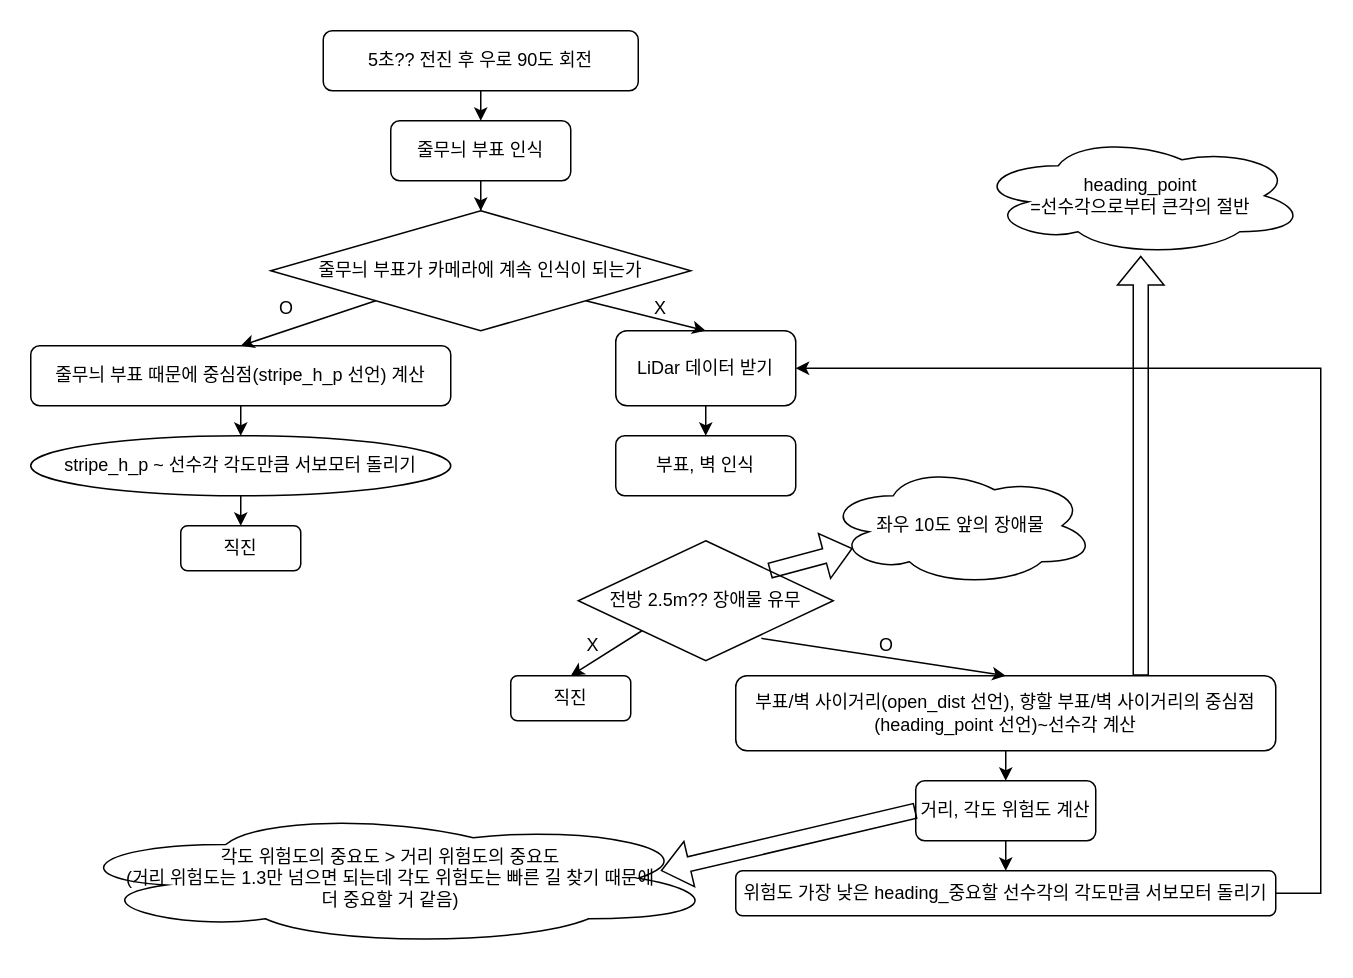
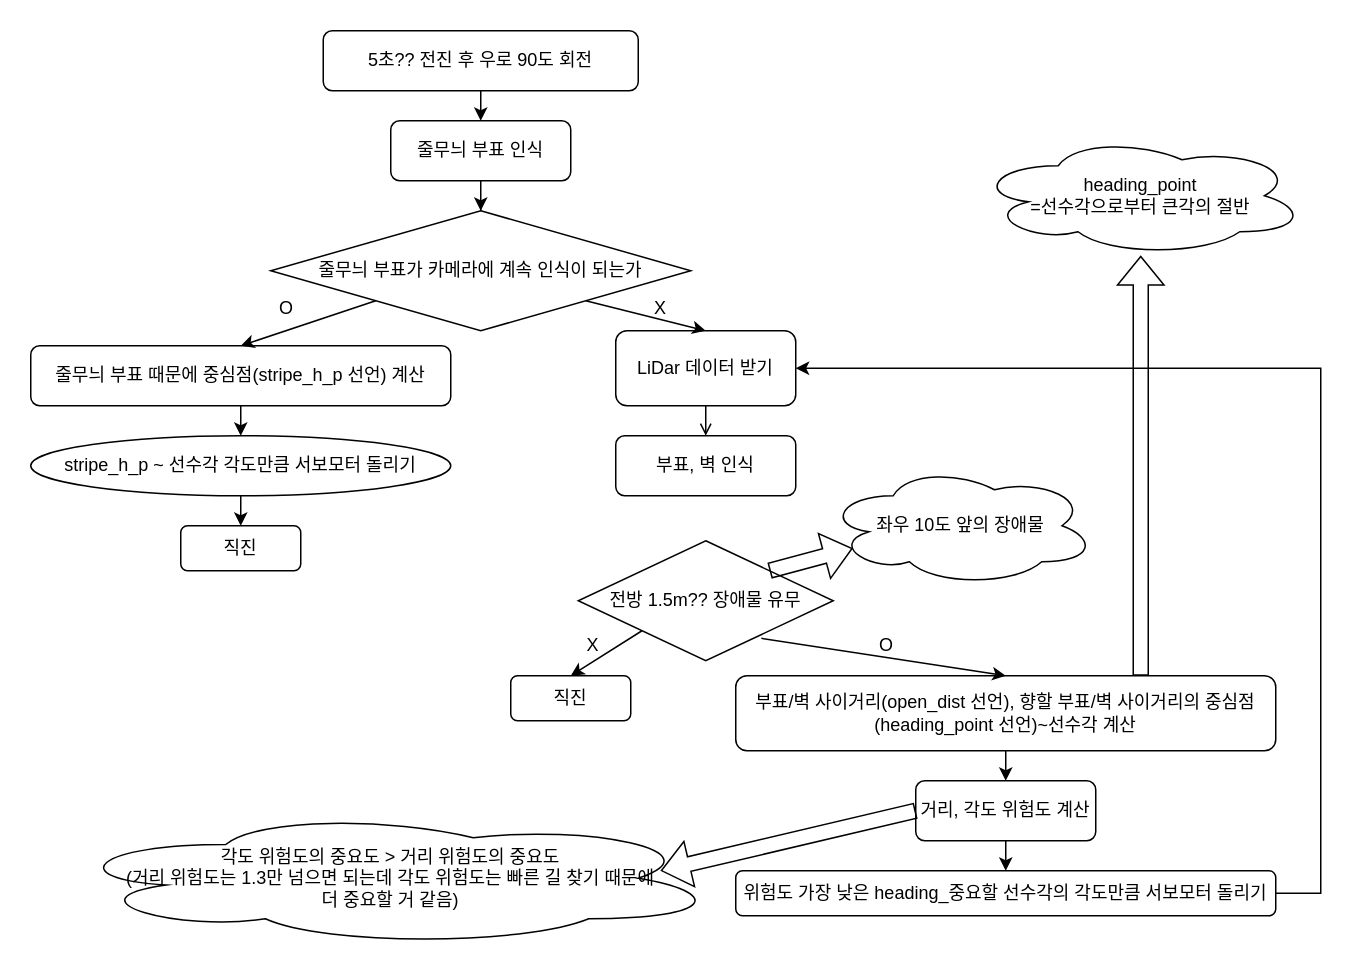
edge "LiDar 데이터 받기" -> "부표, 벽 인식": arrowhead classic -> open
node "전방 2.5m?? 장애물 유무": label "전방 2.5m?? 장애물 유무" -> "전방 1.5m?? 장애물 유무"
